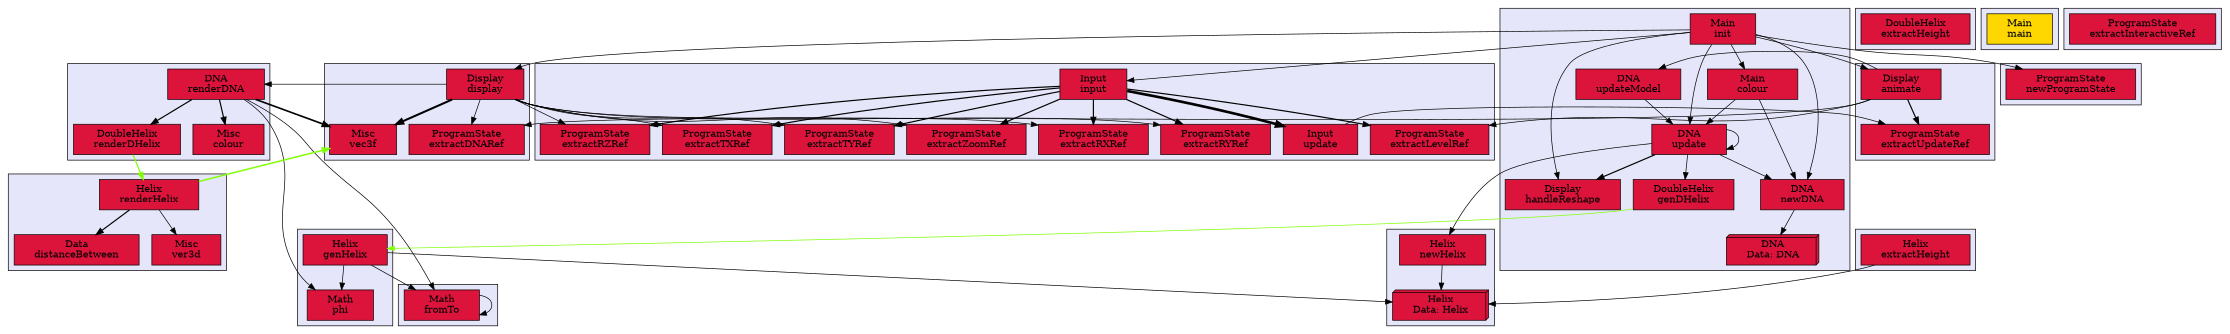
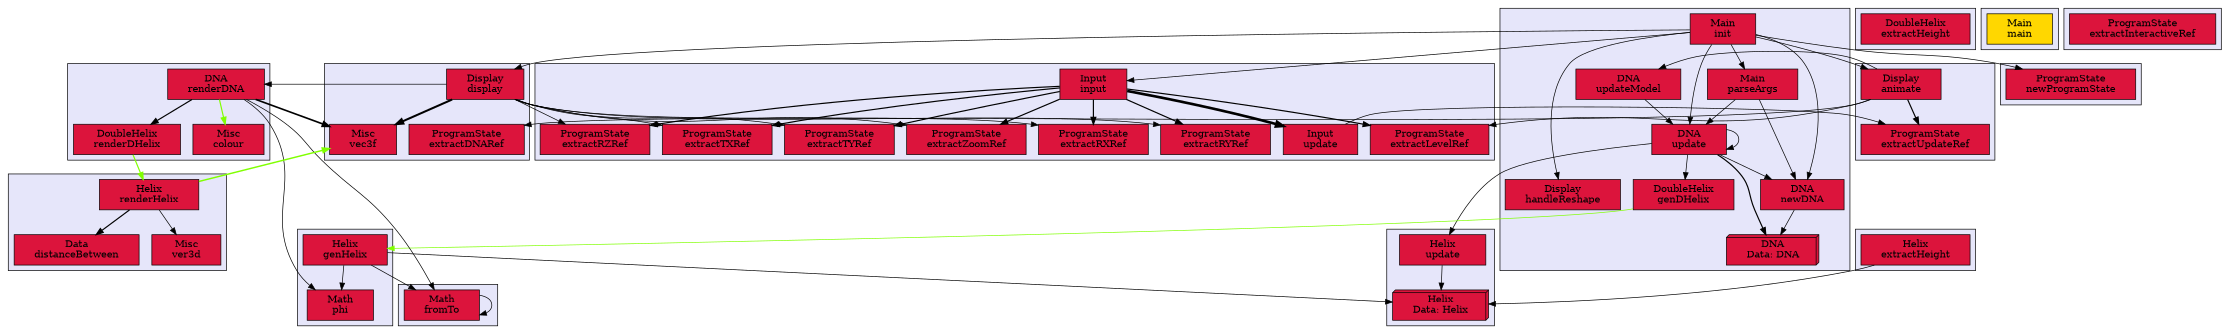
node "Main colour": label "Main colour" -> "Main parseArgs"
edge "DNA renderDNA" -> "Misc colour": color black -> chartreuse
edge "Display display" -> "ProgramState extractDNARef": removed
edge "DNA update" -> "Display handleReshape": now "DNA update" -> "DNA Data: DNA"
node "Helix newHelix": label "Helix newHelix" -> "Helix update"
